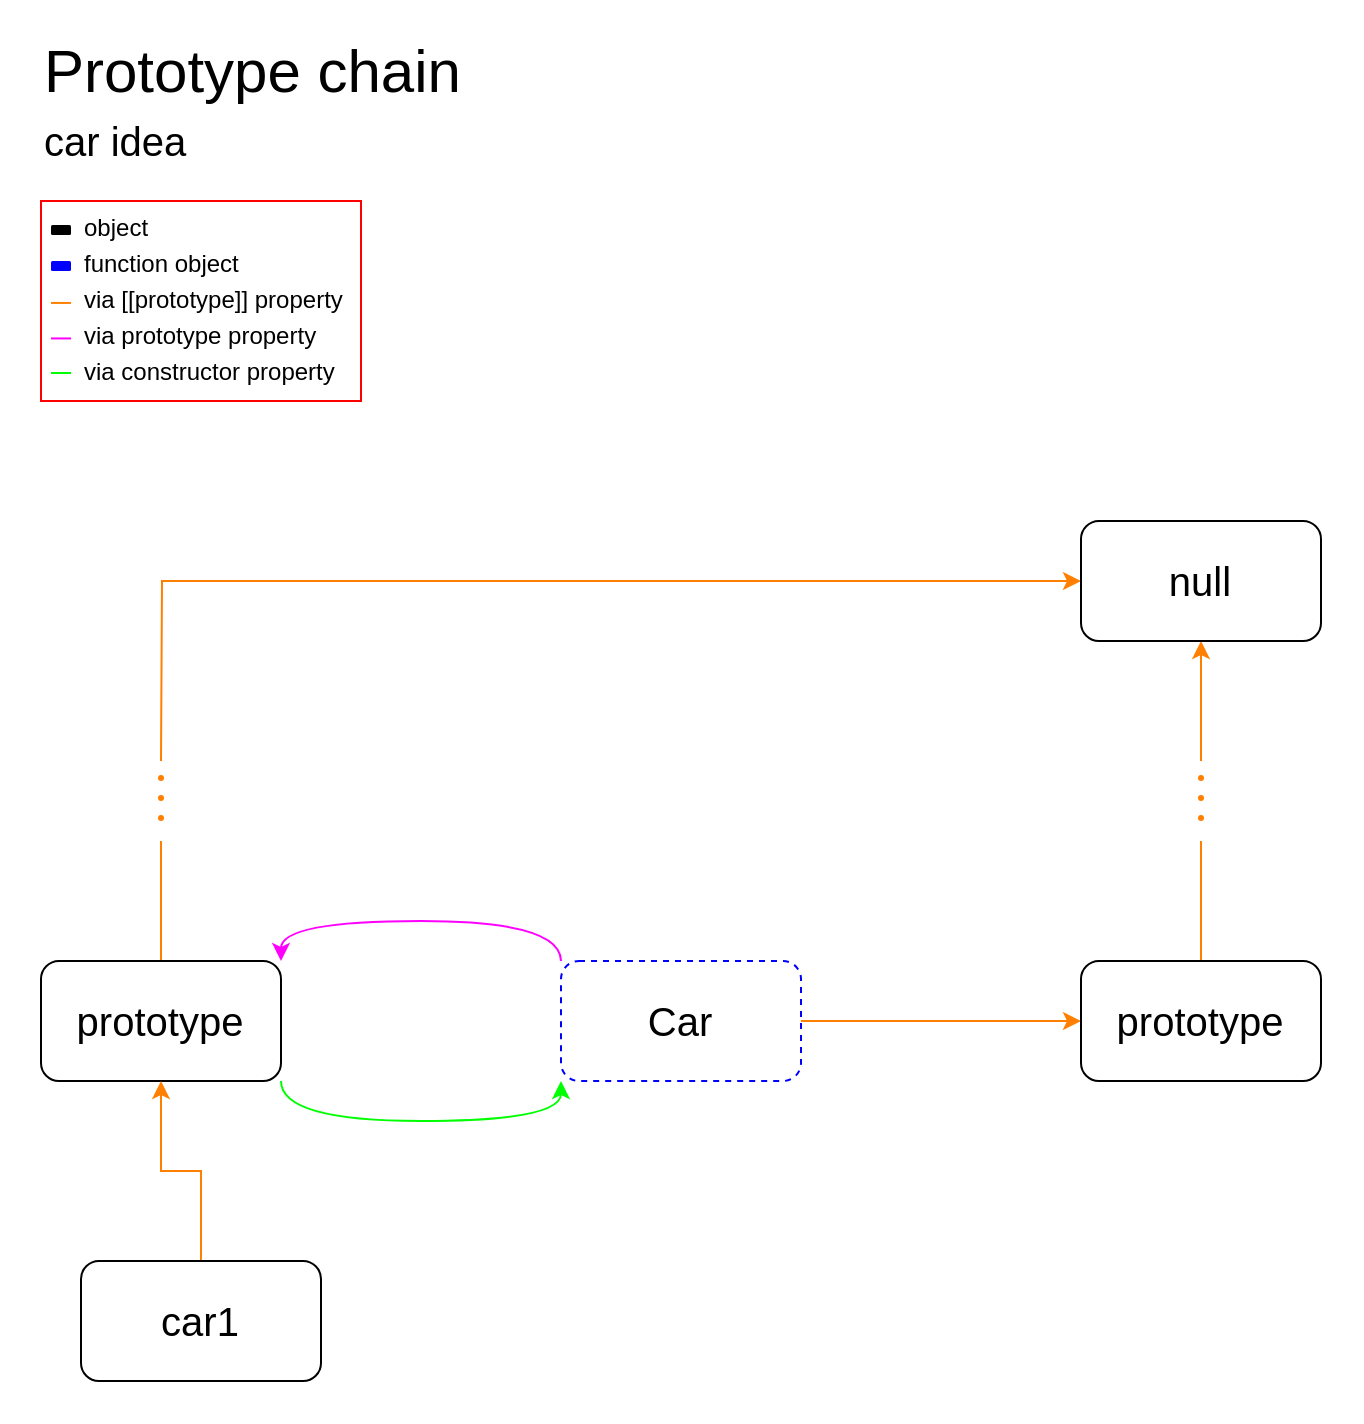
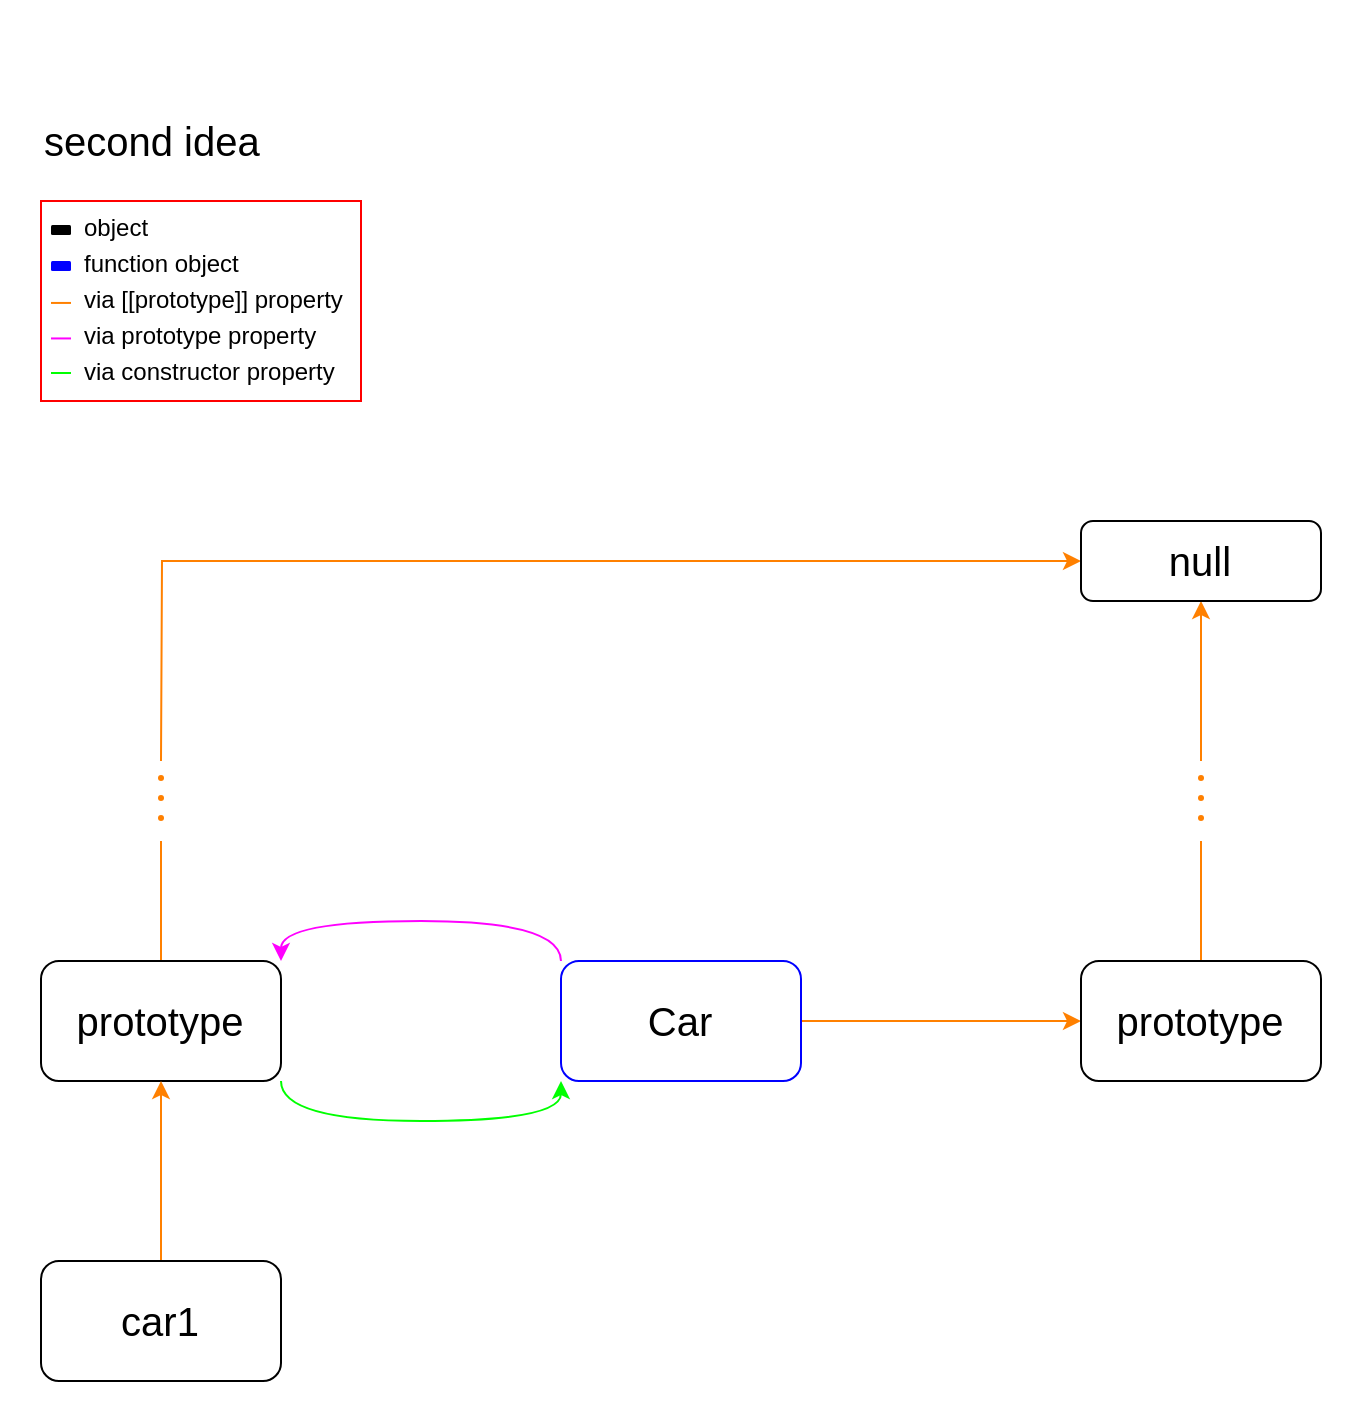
node "Prototype chain": removed
node "car idea": label "car idea" -> "second idea"
node "null": size 240x120 -> 240x80
node "Car": style dashed -> solid
node "car1": moved (201, 1321) -> (161, 1321)
